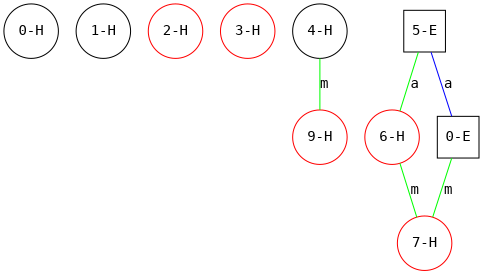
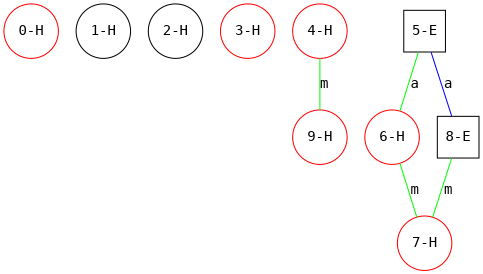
node "0-H": color black -> red
node "2-H": color red -> black
node "4-H": color black -> red
node "0-E": label "0-E" -> "8-E"
